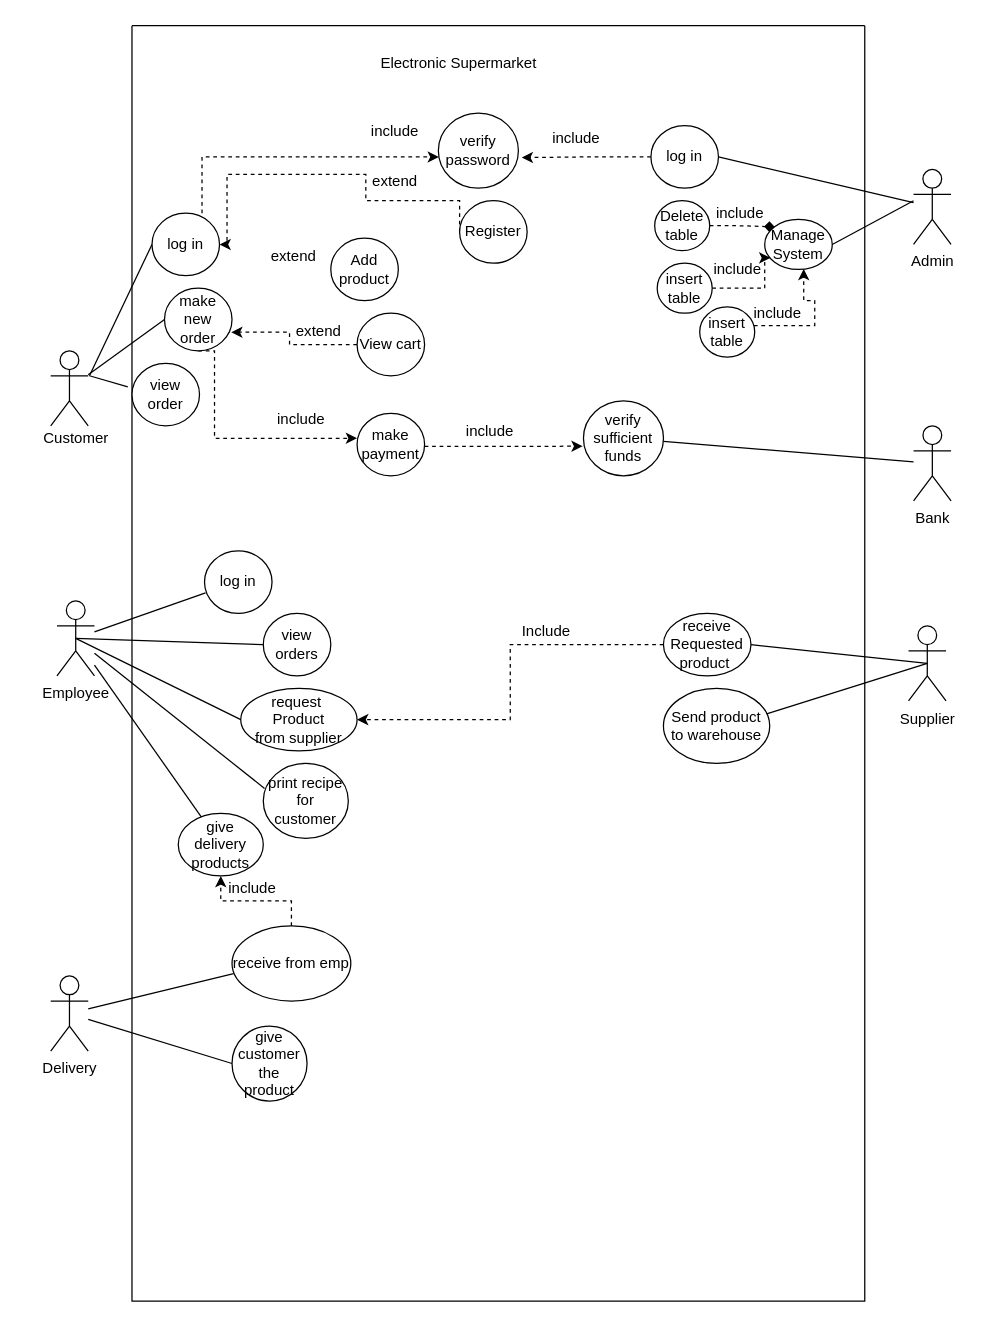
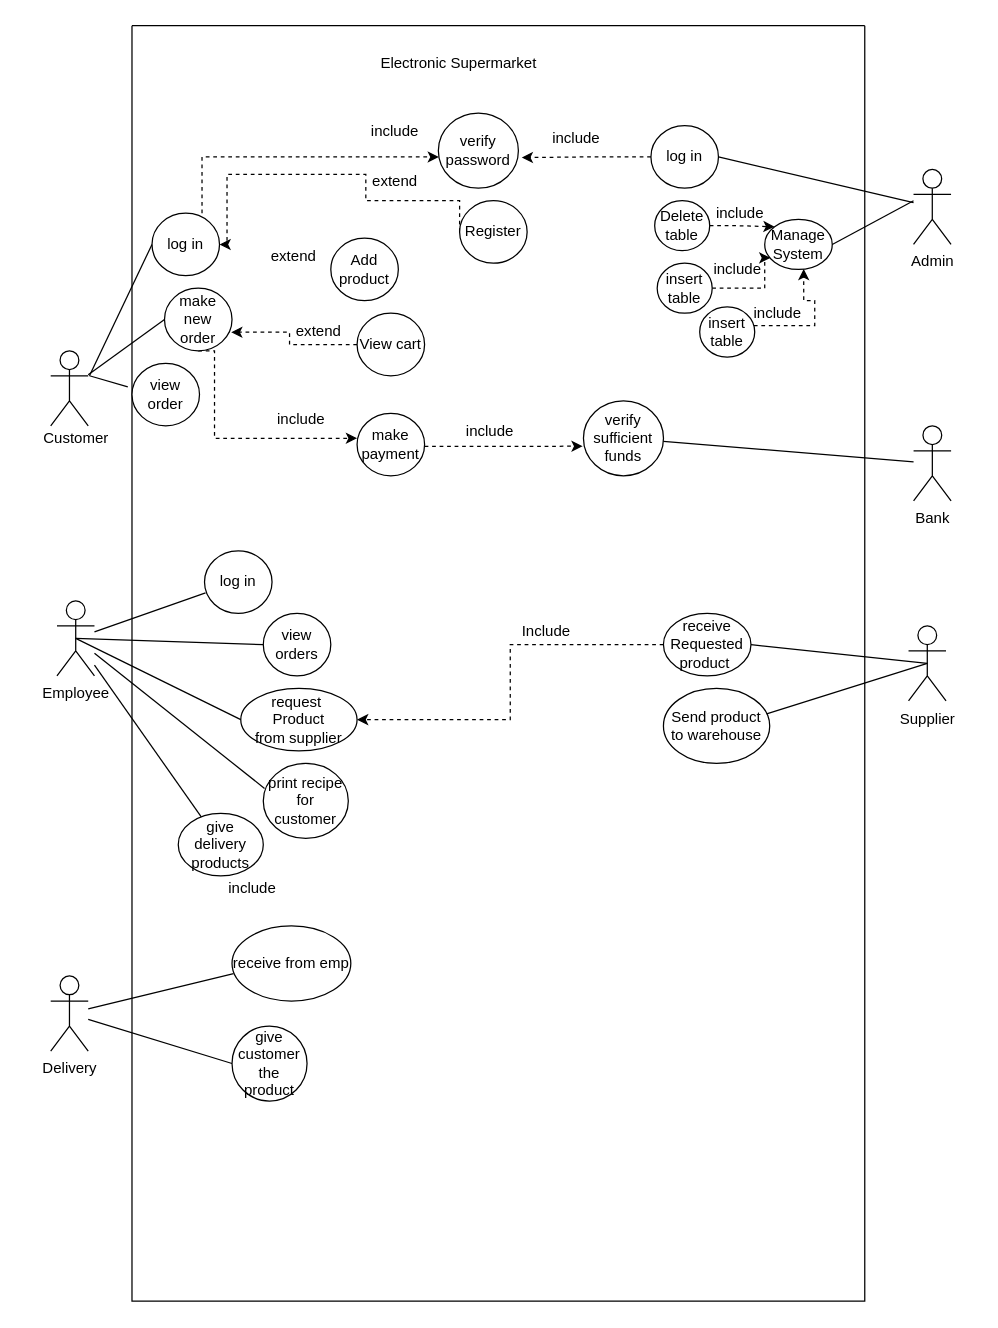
edge "Delete table" -> "Manage System": arrowhead diamond -> classic
edge "receive from emp" -> "give delivery products": removed
